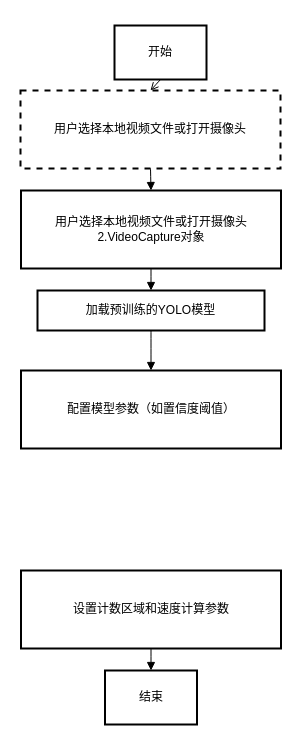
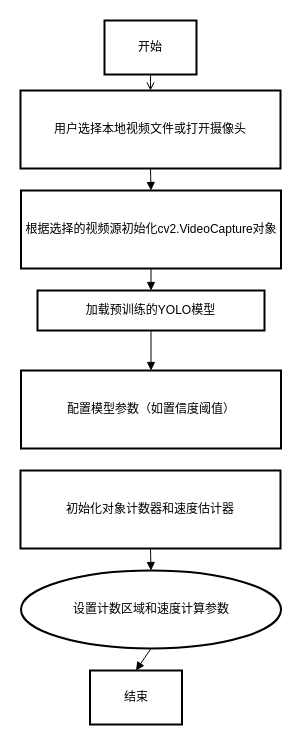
node "开始": moved (161, 53) -> (151, 48)
node "用户选择本地视频文件或打开摄像头": style dashed -> solid
node "用户选择本地视频文件或打开摄像头2.VideoCapture对象": label "用户选择本地视频文件或打开摄像头2.VideoCapture对象" -> "根据选择的视频源初始化cv2.VideoCapture对象"
node "初始化对象计数器和速度估计器": added
edge "初始化对象计数器和速度估计器" -> "设置计数区域和速度计算参数": added
node "设置计数区域和速度计算参数": shape rectangle -> ellipse
node "结束": moved (151, 698) -> (136, 698)
